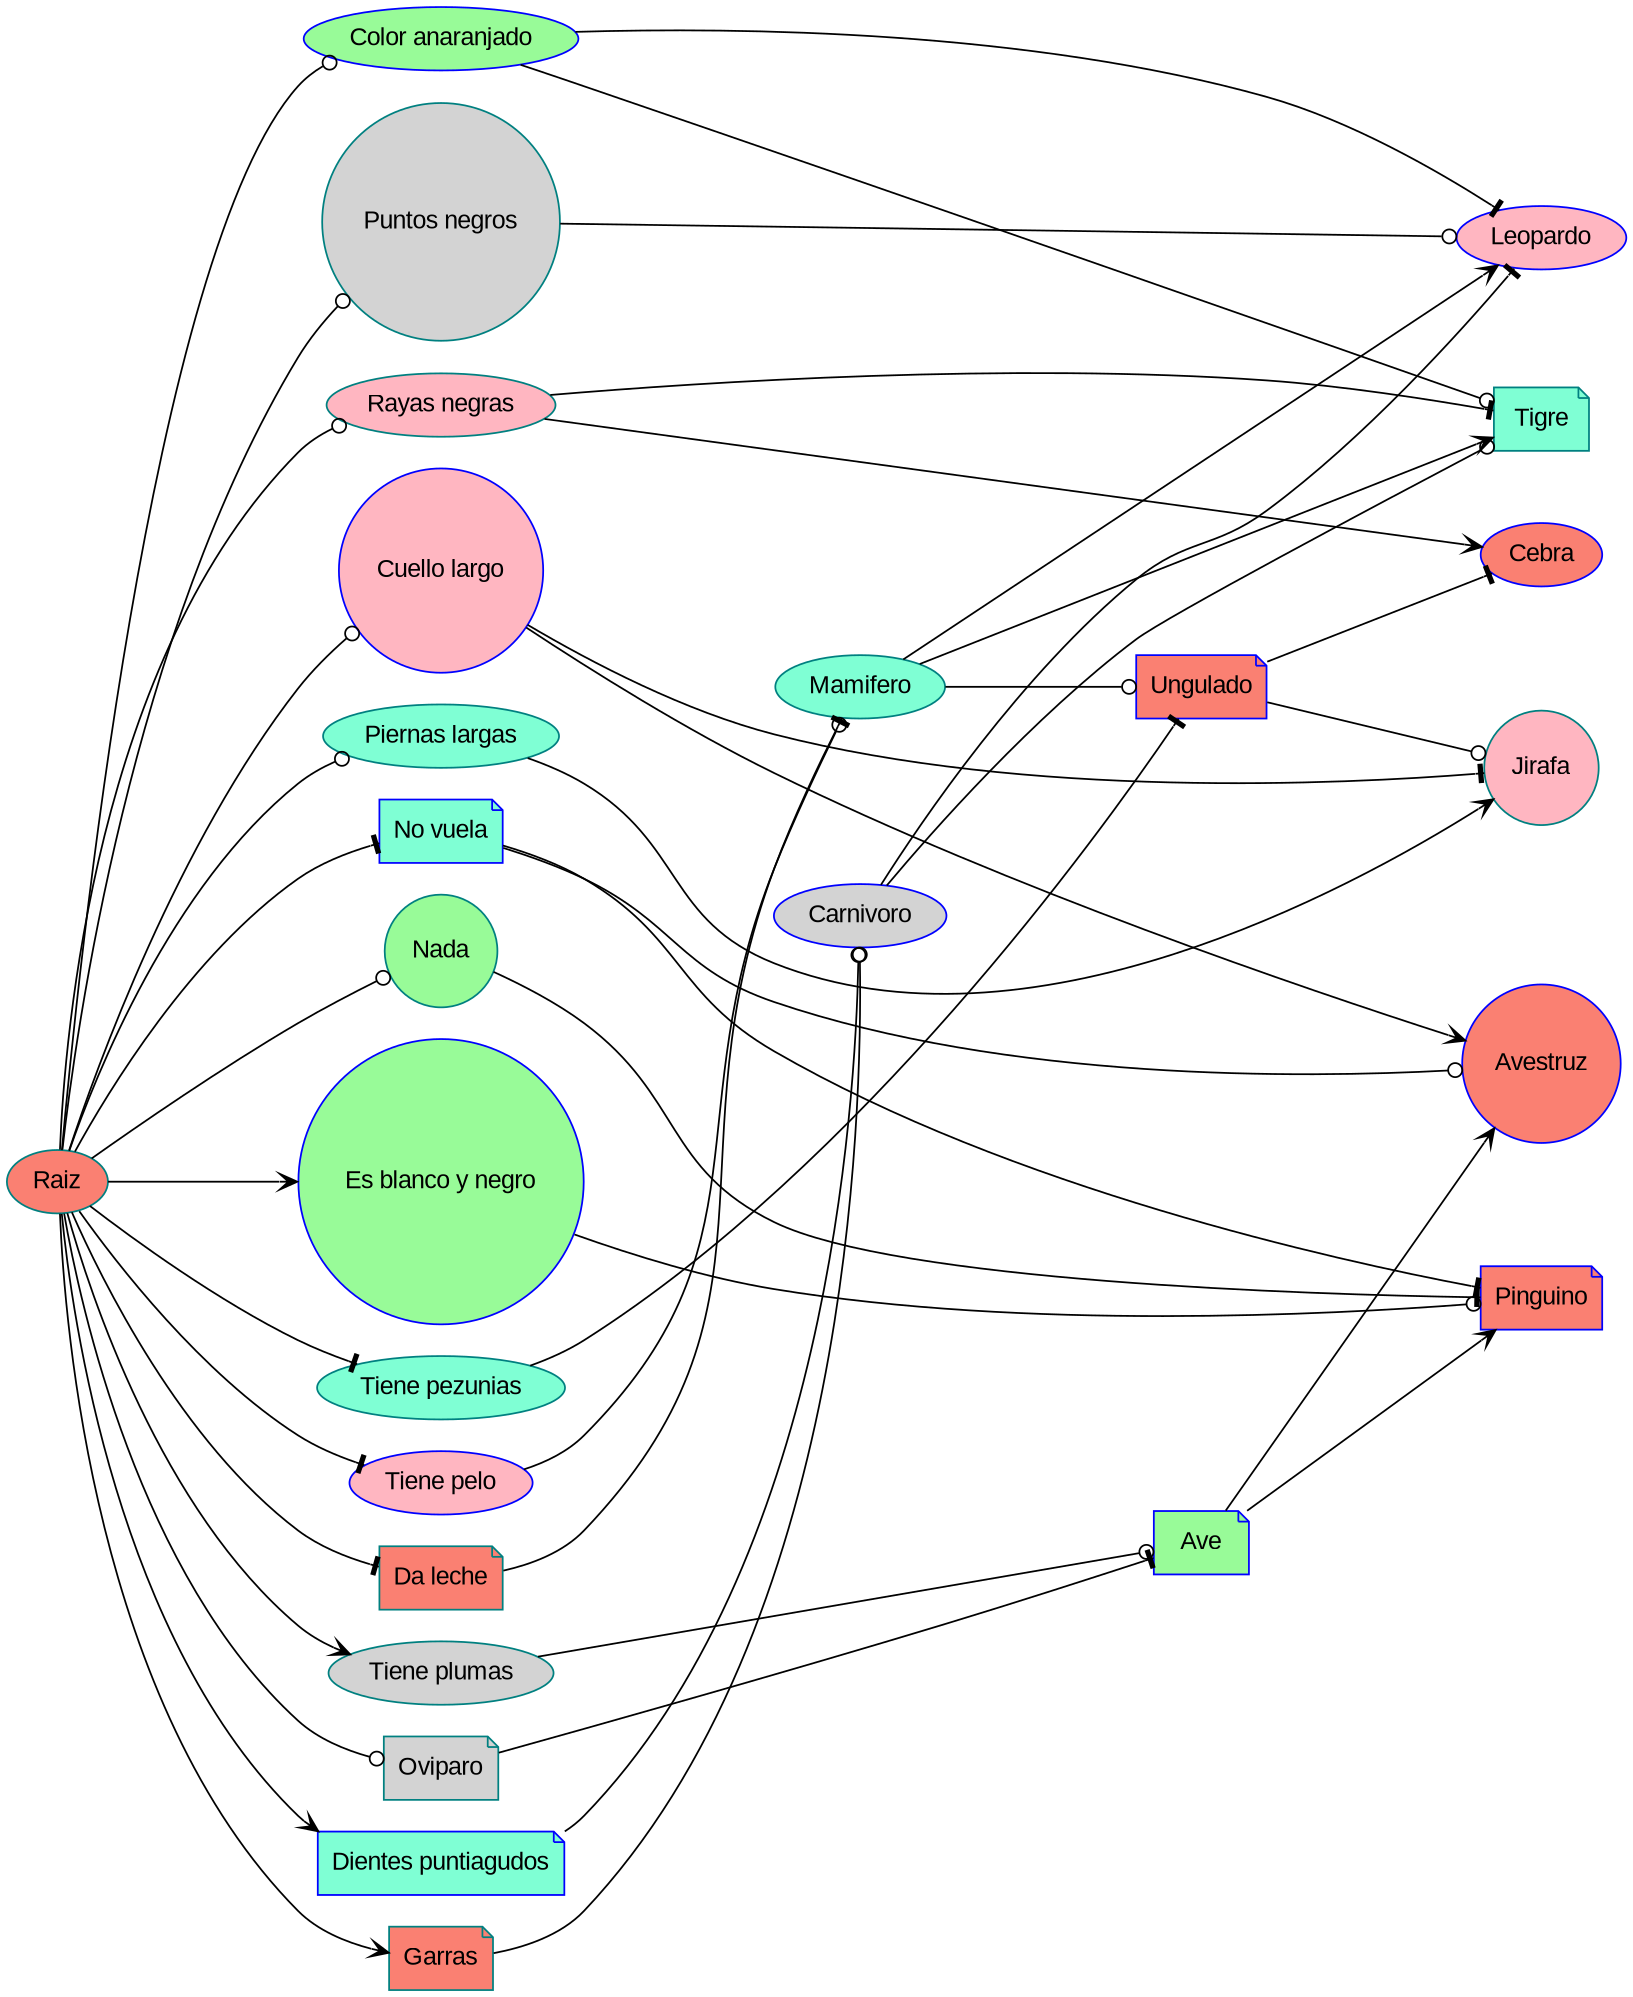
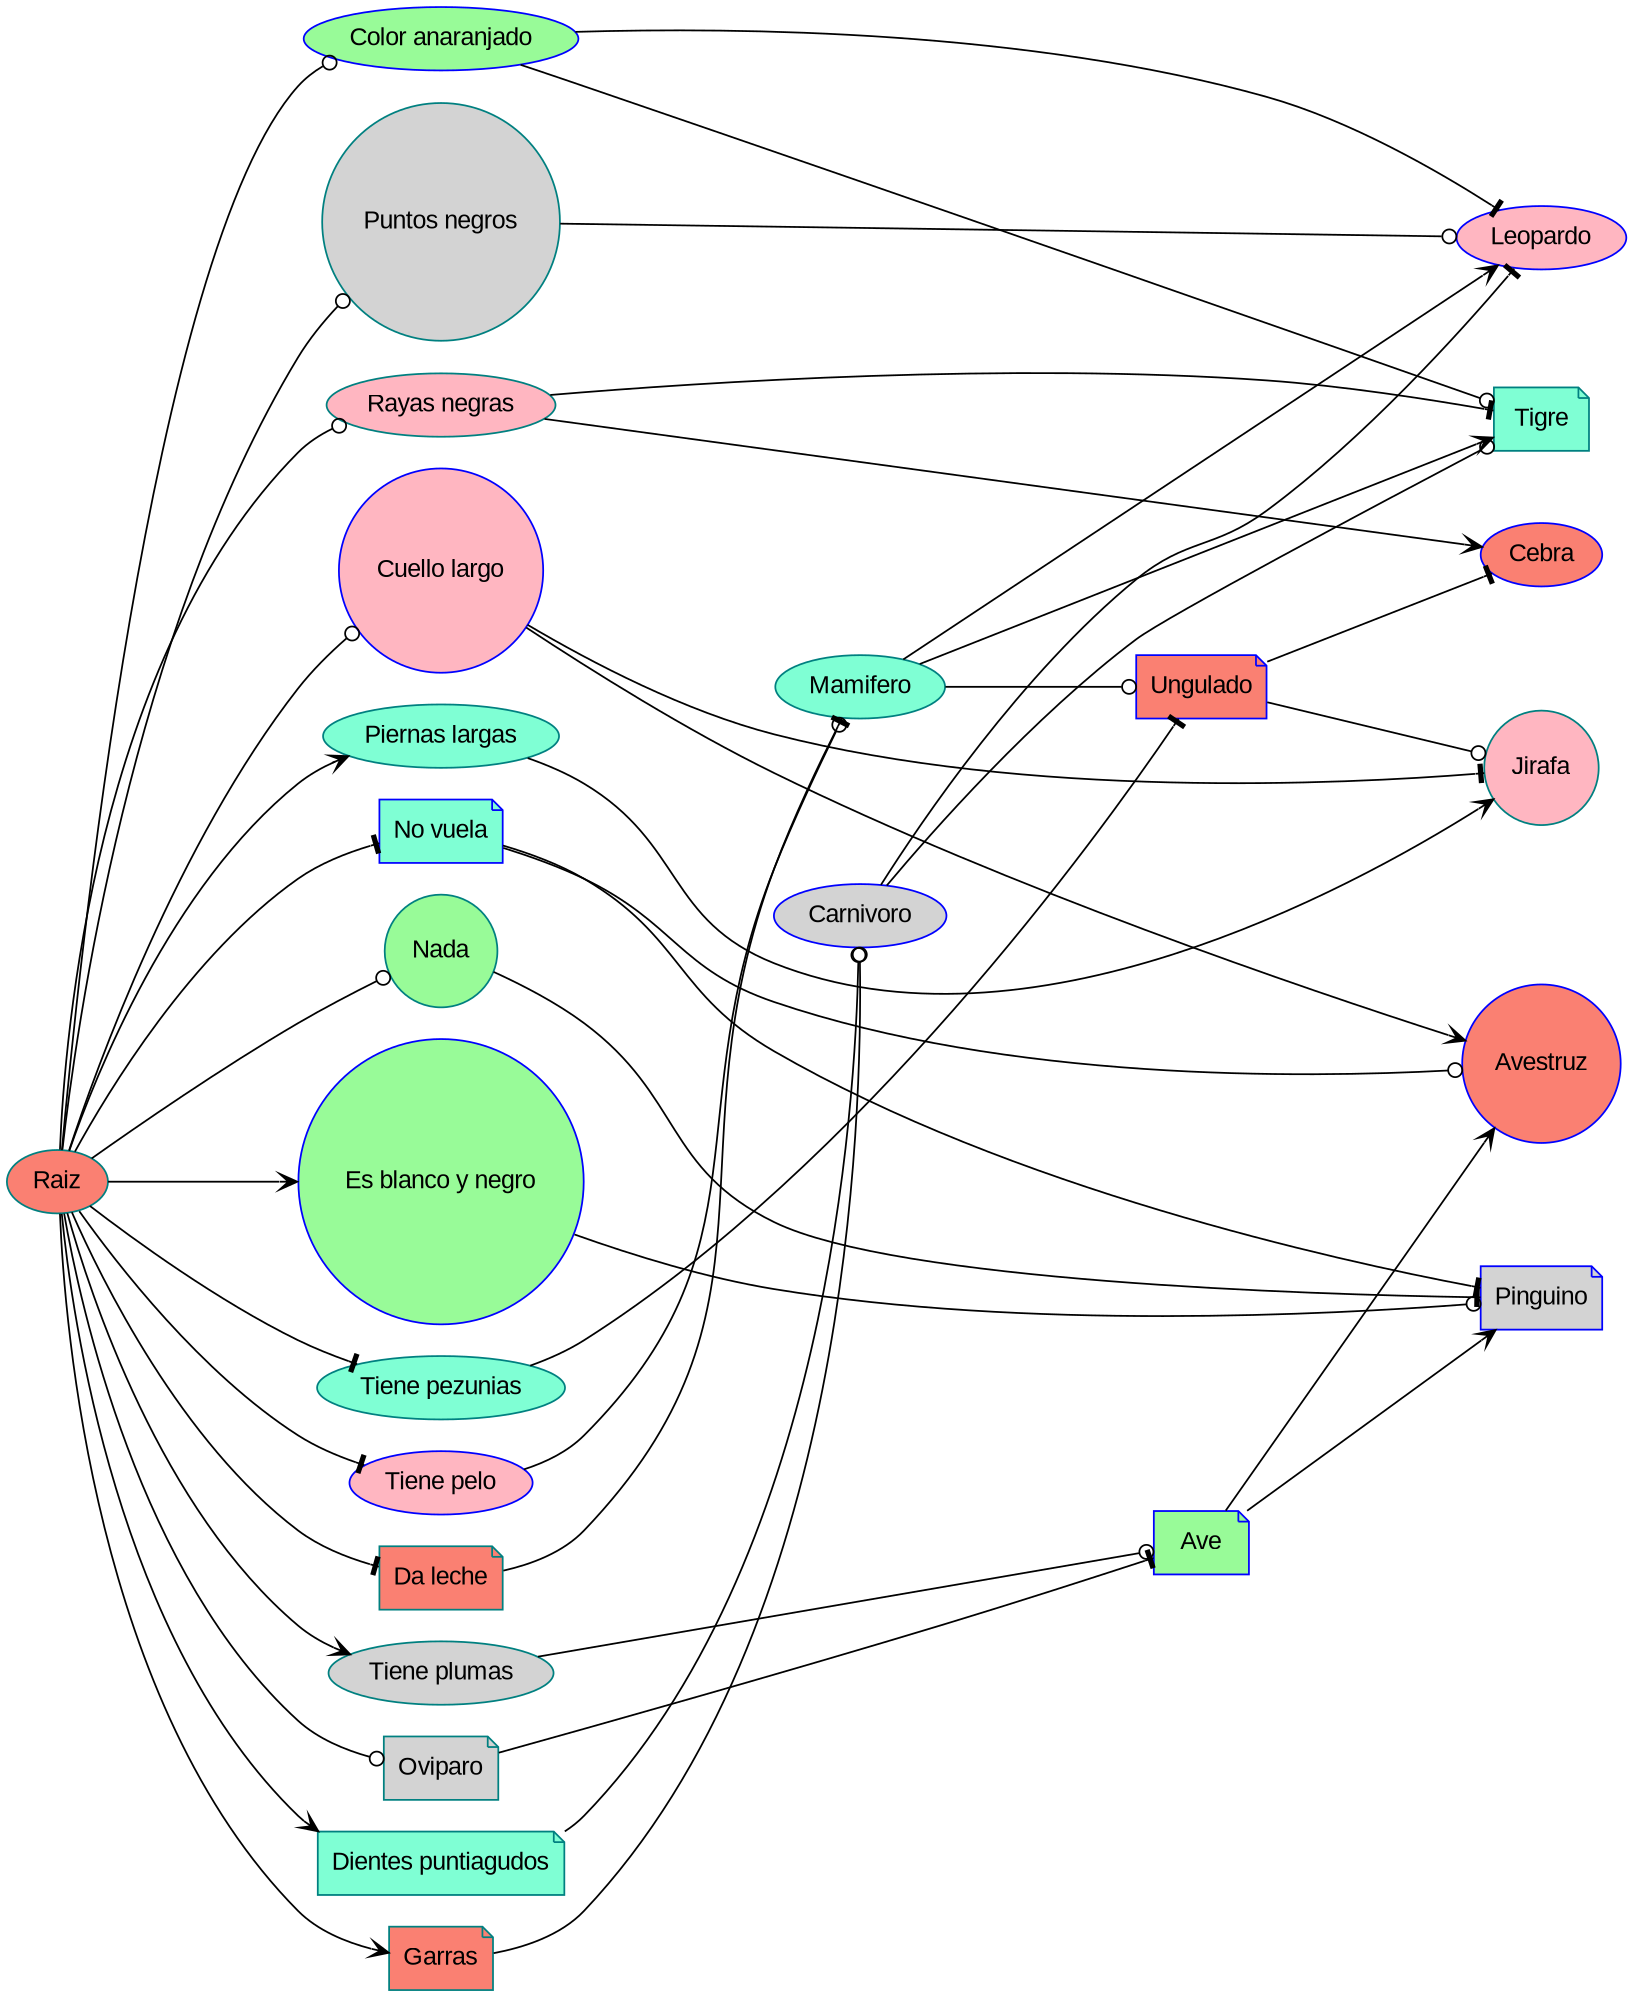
edge "Raiz" -> "Piernas largas": arrowhead odot -> vee
node "Pinguino": fillcolor salmon -> lightgrey
node "Dientes puntiagudos": color blue -> teal
